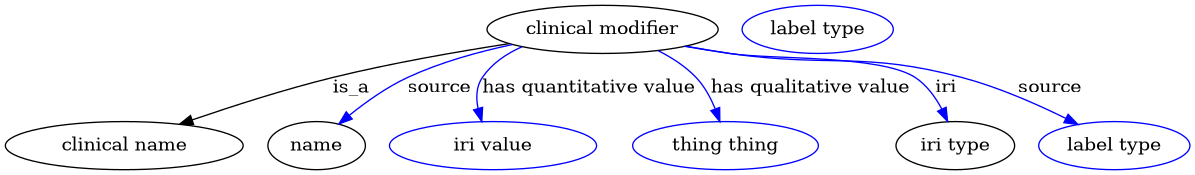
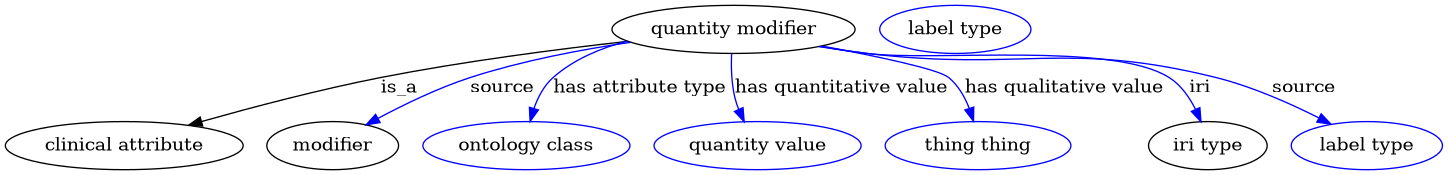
node "clinical modifier": label "clinical modifier" -> "quantity modifier"
node "clinical name": label "clinical name" -> "clinical attribute"
node "name": label "name" -> "modifier"
node "iri value": label "iri value" -> "quantity value"
node "ontology class": added
